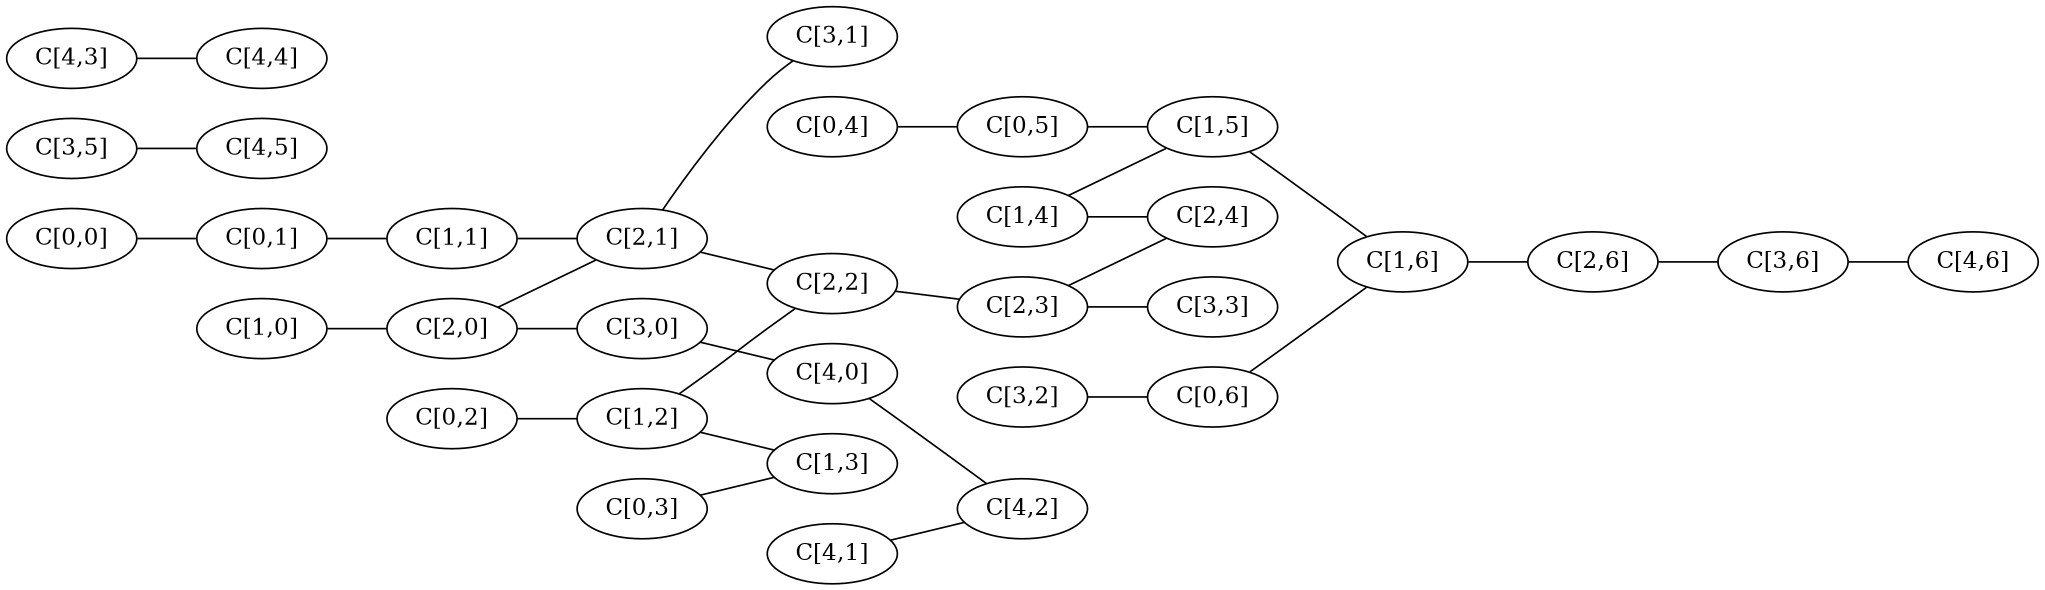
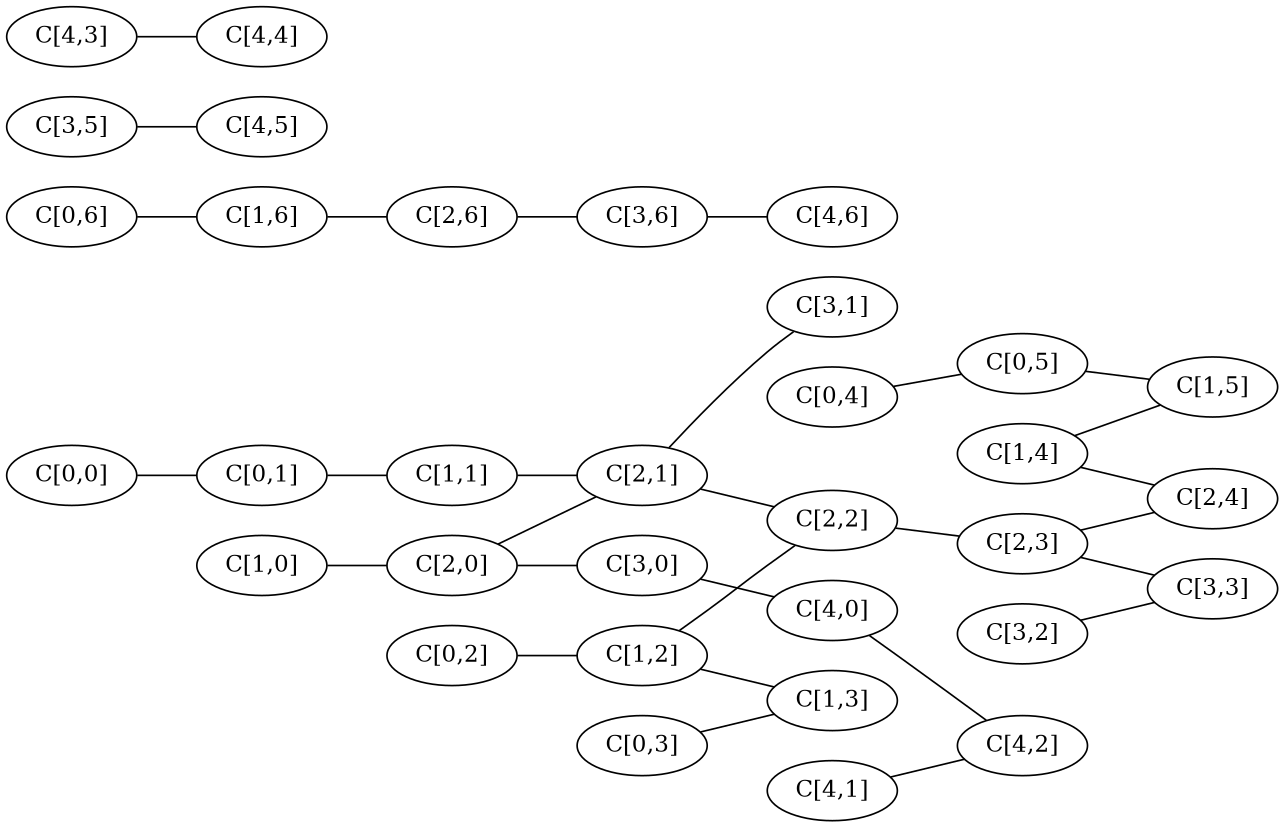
edge "C[1,5]" -- "C[1,6]": removed
edge "C[3,2]" -- "C[0,6]": now "C[3,2]" -- "C[3,3]"
